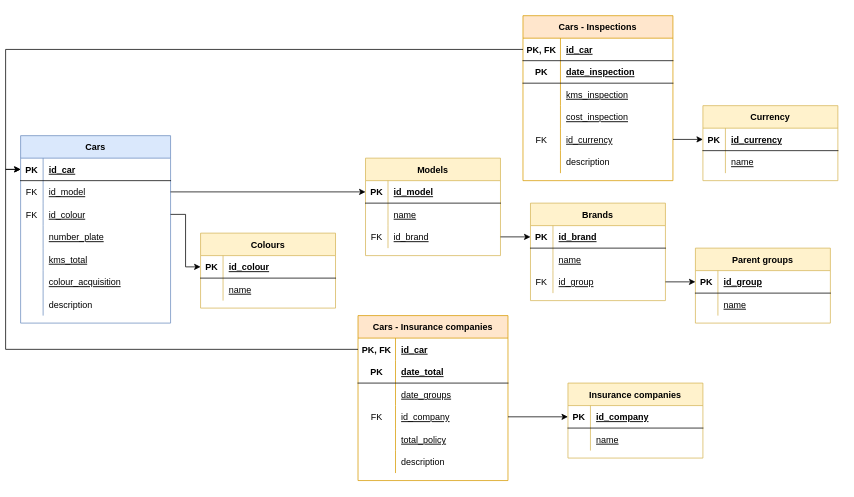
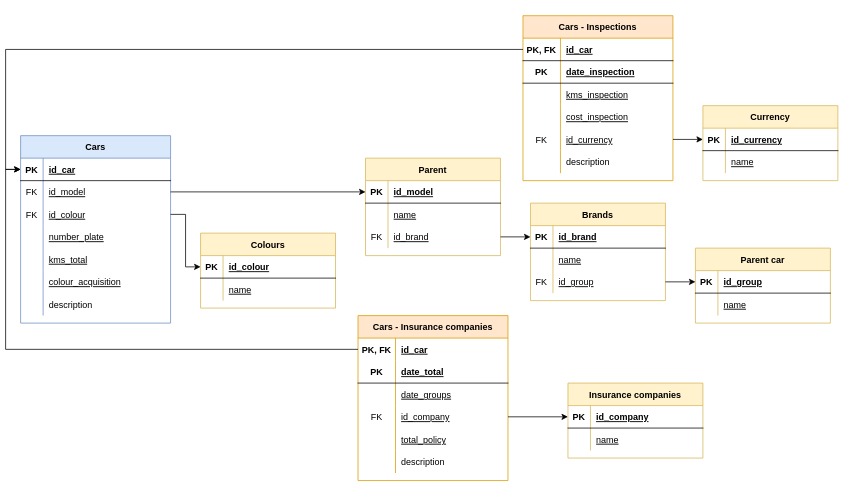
node "Models": label "Models" -> "Parent"
node "Parent groups": label "Parent groups" -> "Parent car"
